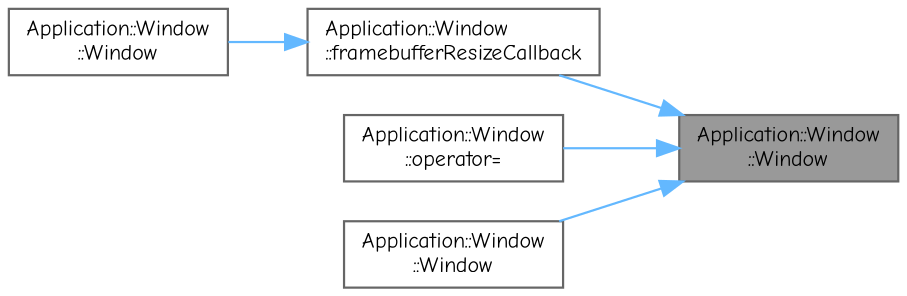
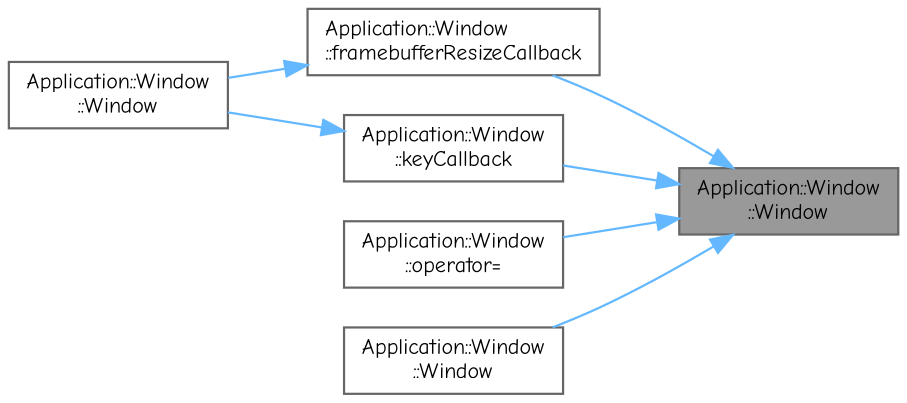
node "Application::Window ::keyCallback": added
